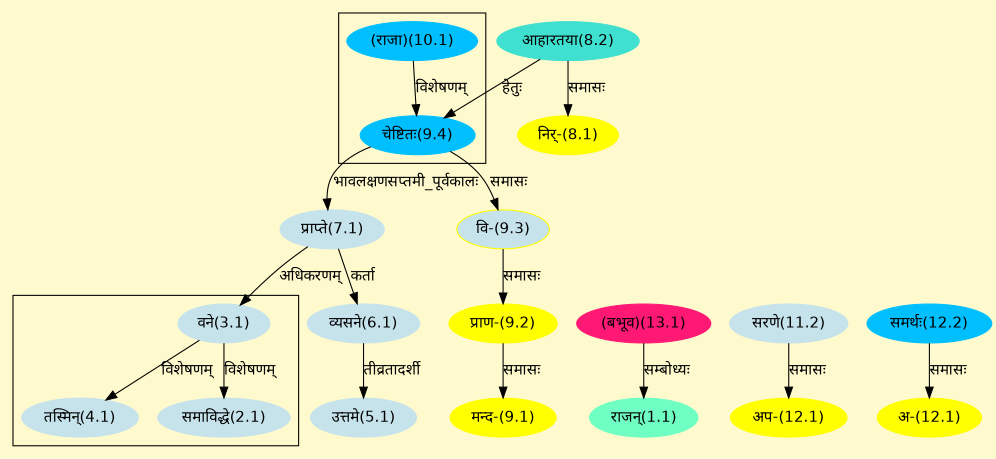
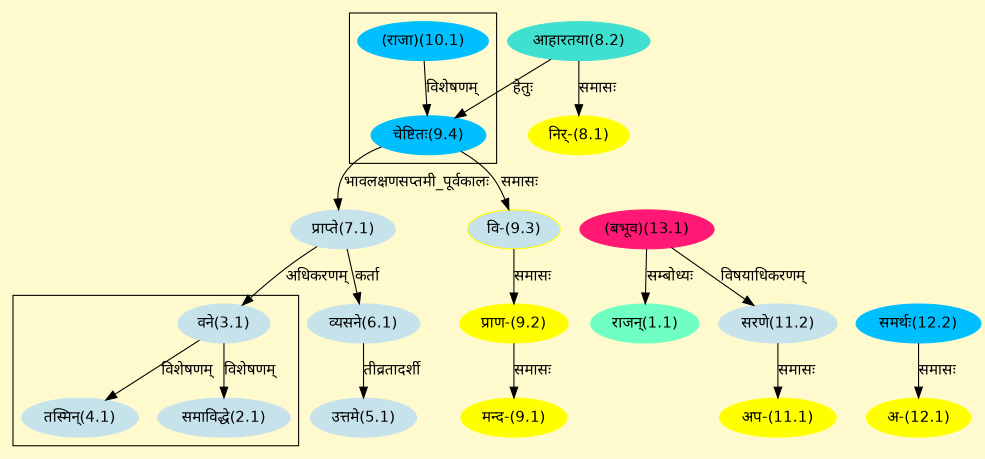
edge "(बभूव)(13.1)" -> "सरणे(11.2)": added, label "विषयाधिकरणम्"
node "अप-(12.1)": label "अप-(12.1)" -> "अप-(11.1)"
